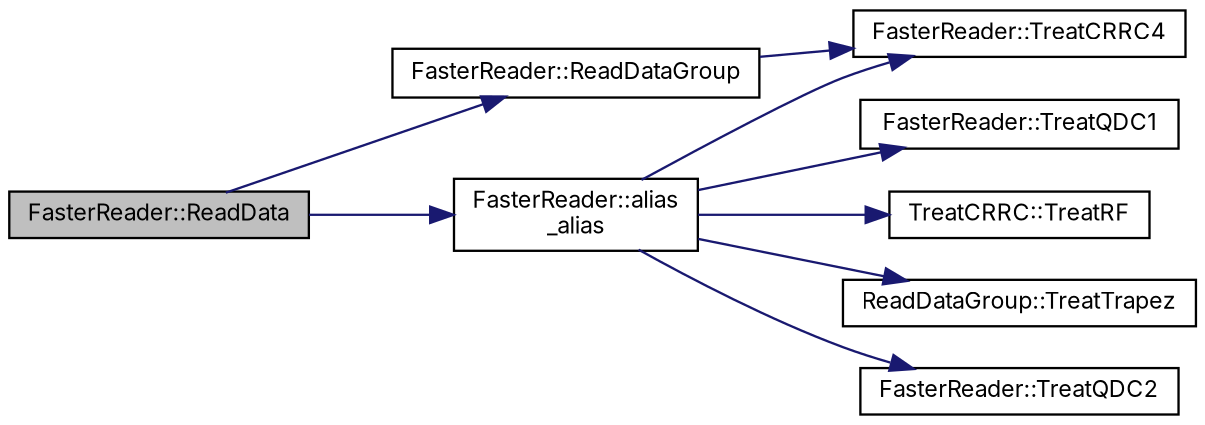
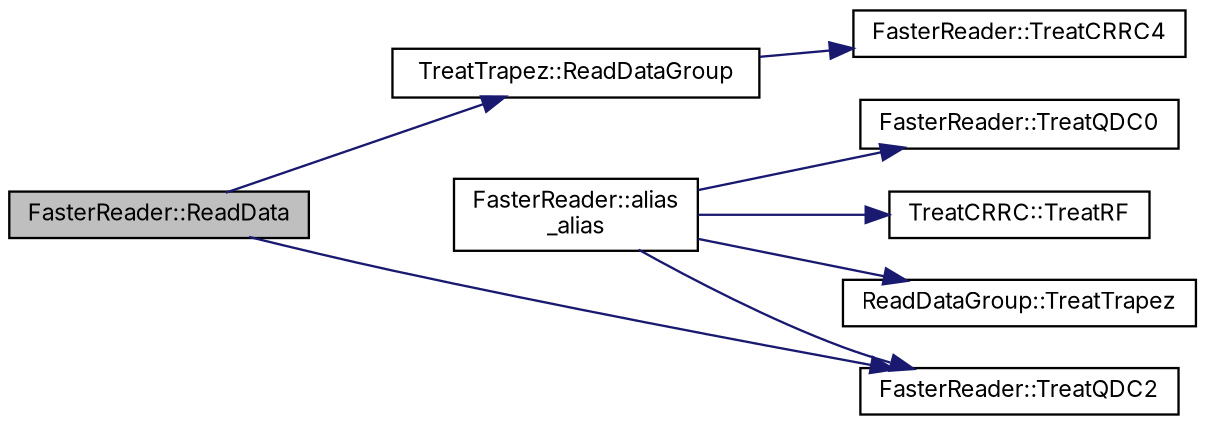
node "FasterReader::ReadDataGroup": label "FasterReader::ReadDataGroup" -> "TreatTrapez::ReadDataGroup"
edge "FasterReader::alias _alias" -> "FasterReader::TreatCRRC4": removed
node "FasterReader::TreatQDC1": label "FasterReader::TreatQDC1" -> "FasterReader::TreatQDC0"
edge "FasterReader::ReadData" -> "FasterReader::alias _alias": now "FasterReader::ReadData" -> "FasterReader::TreatQDC2"
